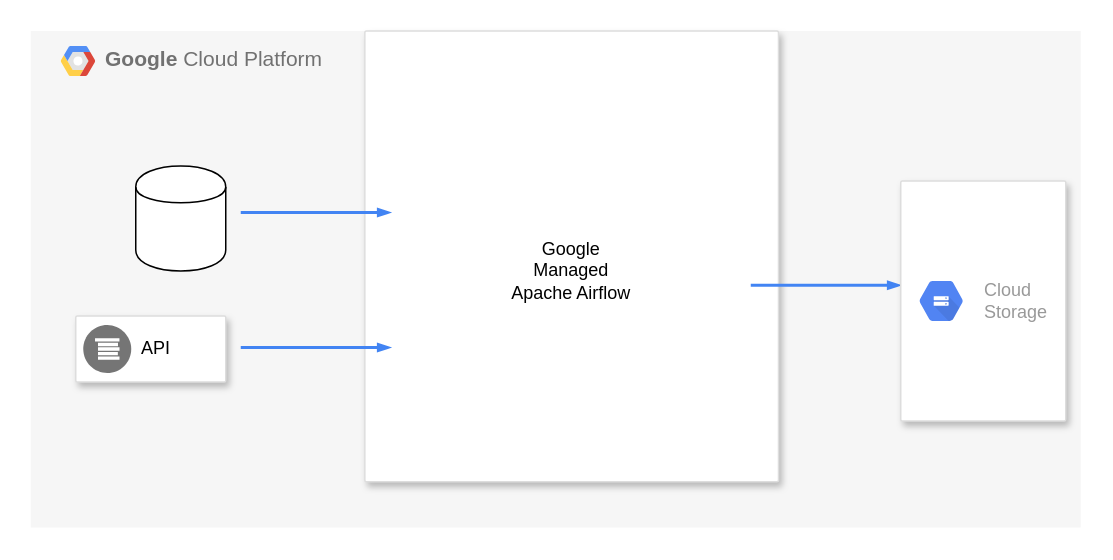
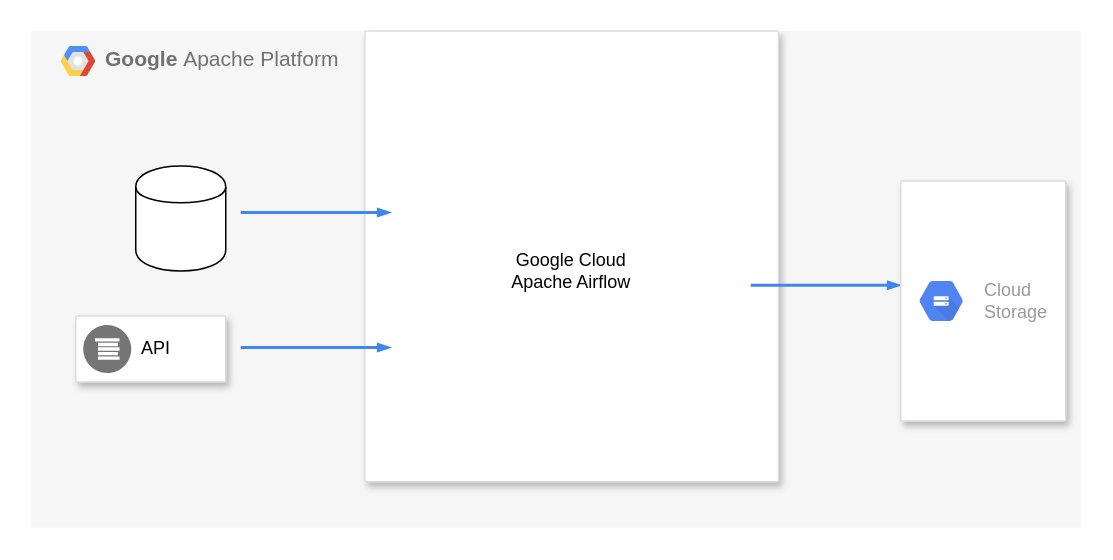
node "Google Cloud Platform": label "Google Cloud Platform" -> "Google Apache Platform"
node "Google Managed Apache Airflow": label "Google Managed Apache Airflow" -> "Google Cloud Apache Airflow"
